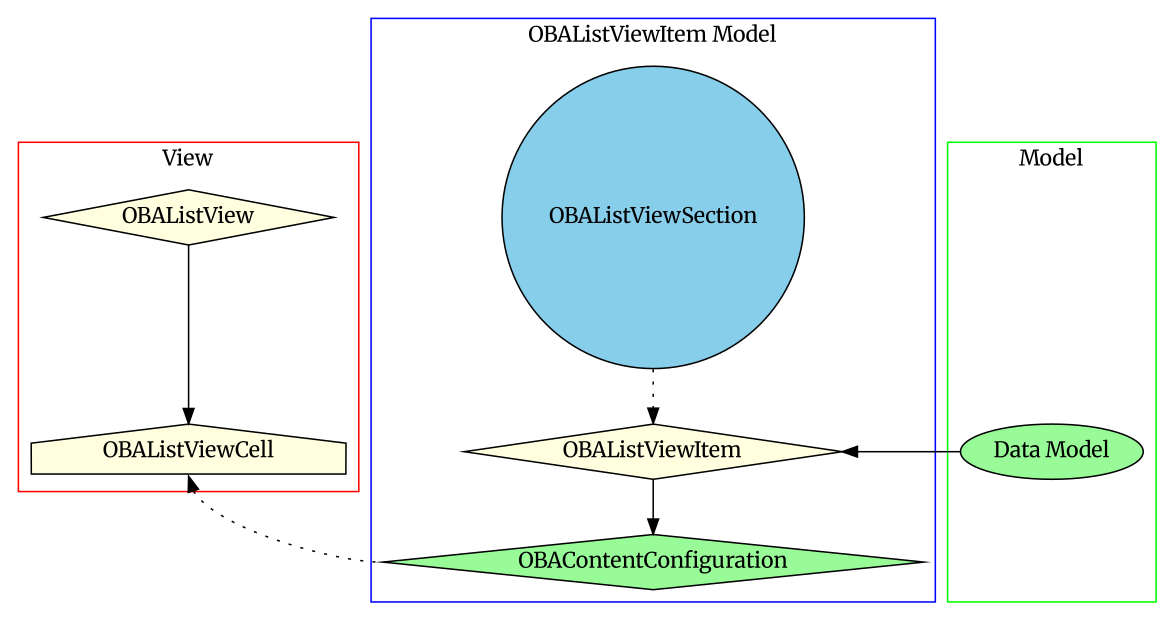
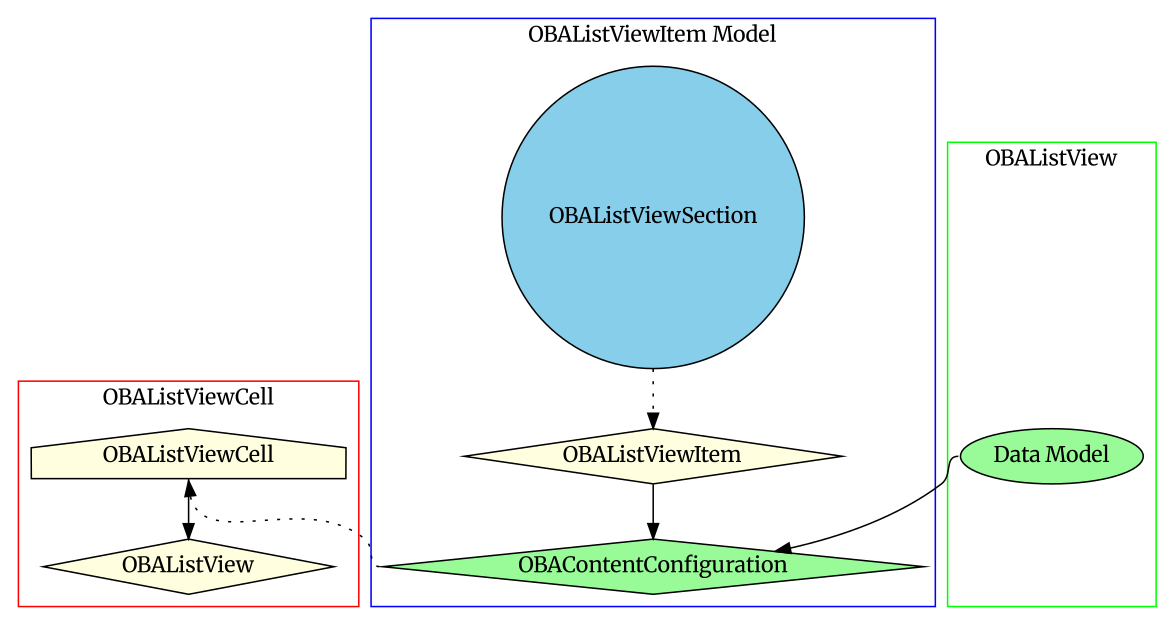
cluster "View": label "View" -> "OBAListViewCell"
cluster "Model": label "Model" -> "OBAListView"
edge "OBAListView" -> "OBAListViewCell": reversed
edge "Data Model" -> "OBAListViewItem": now "Data Model" -> "OBAContentConfiguration"
